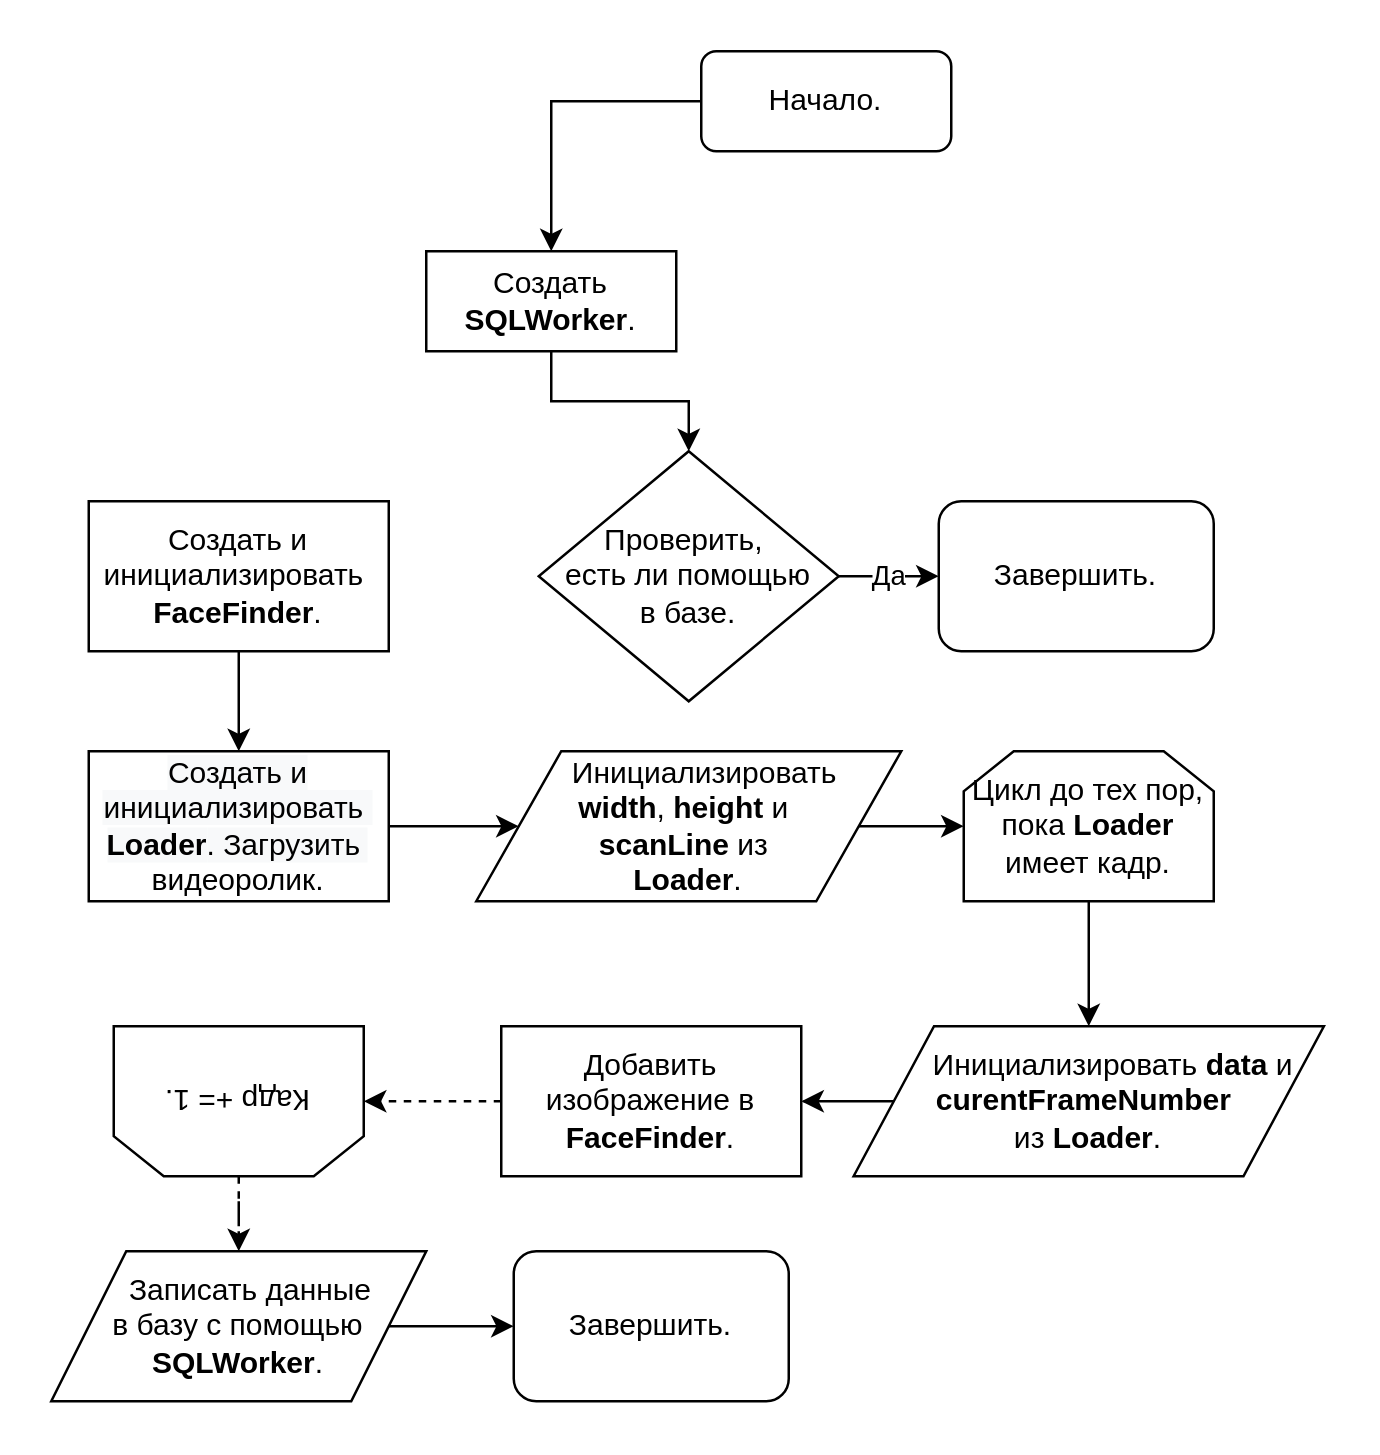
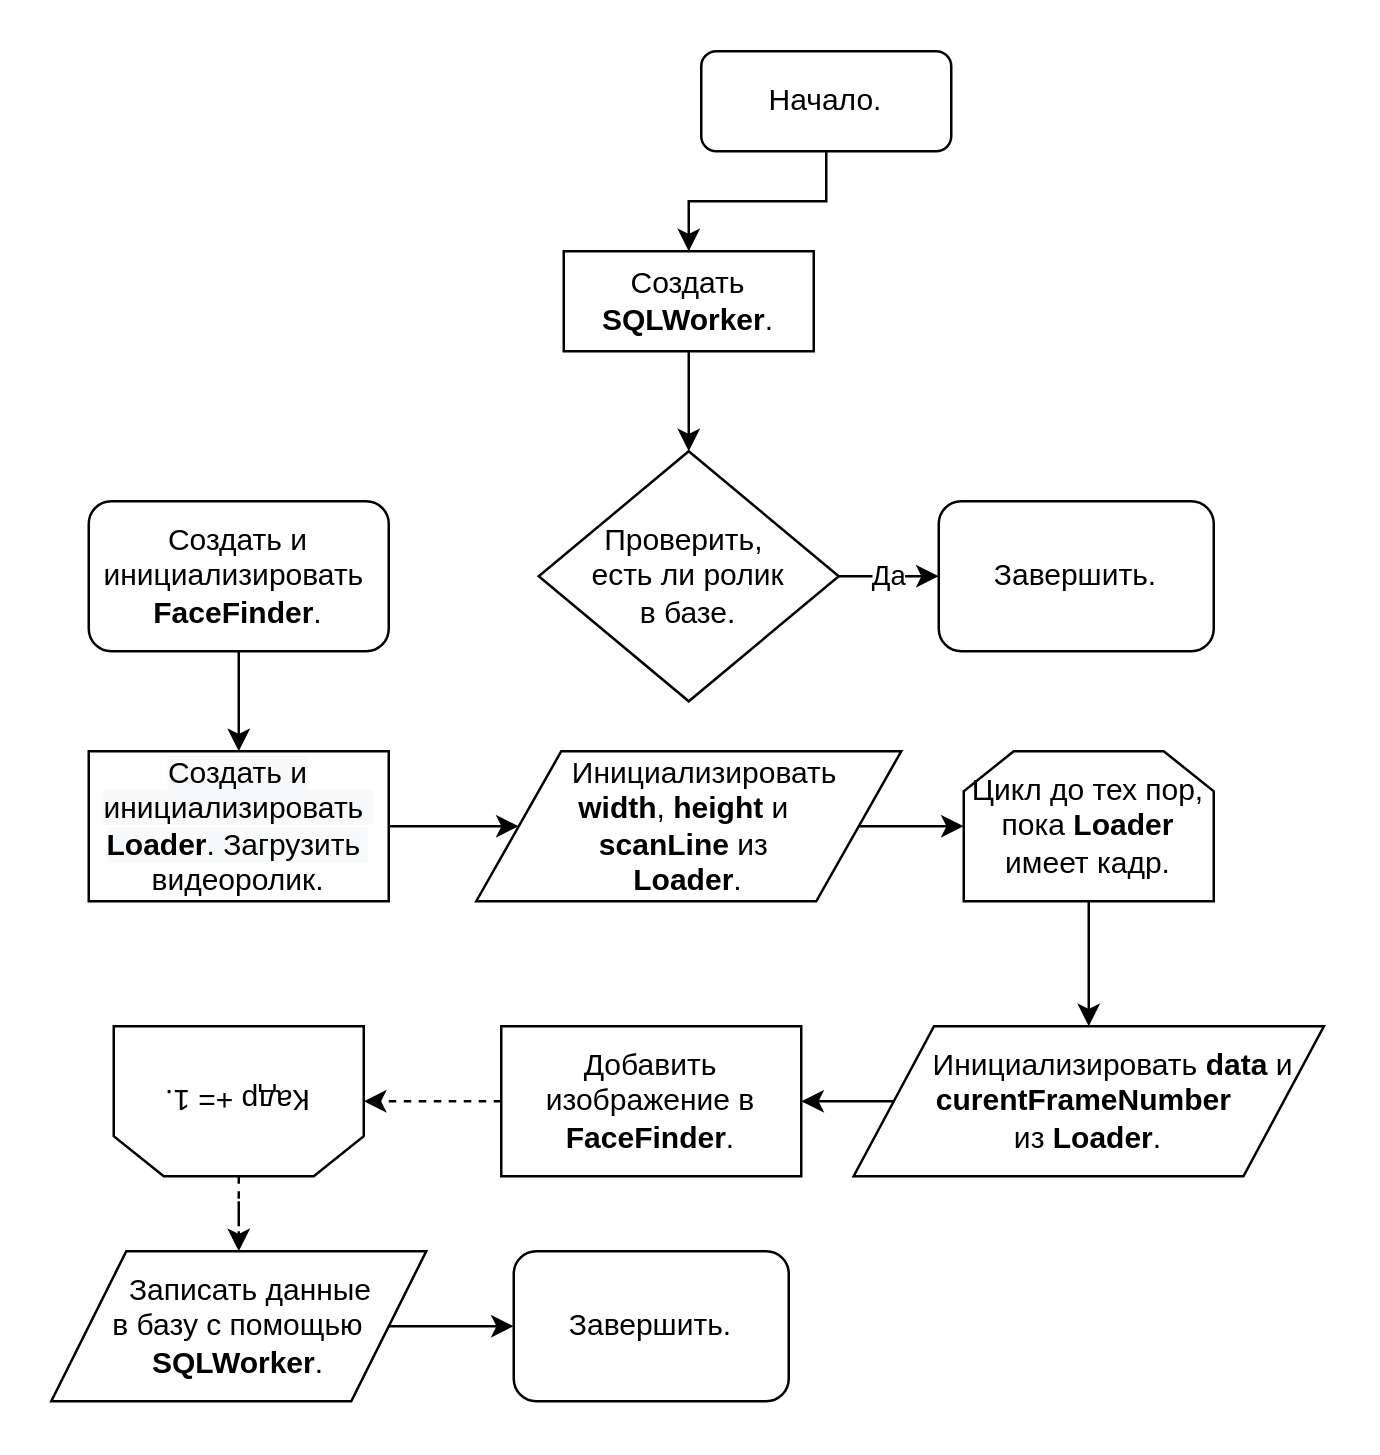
node "Создать SQLWorker.": moved (551, 301) -> (689, 301)
node "Создать и инициализировать FaceFinder.": shape rectangle -> rounded rectangle
node "Проверить, есть ли помощью в базе.": label "Проверить, есть ли помощью в базе." -> "Проверить, есть ли ролик в базе."
